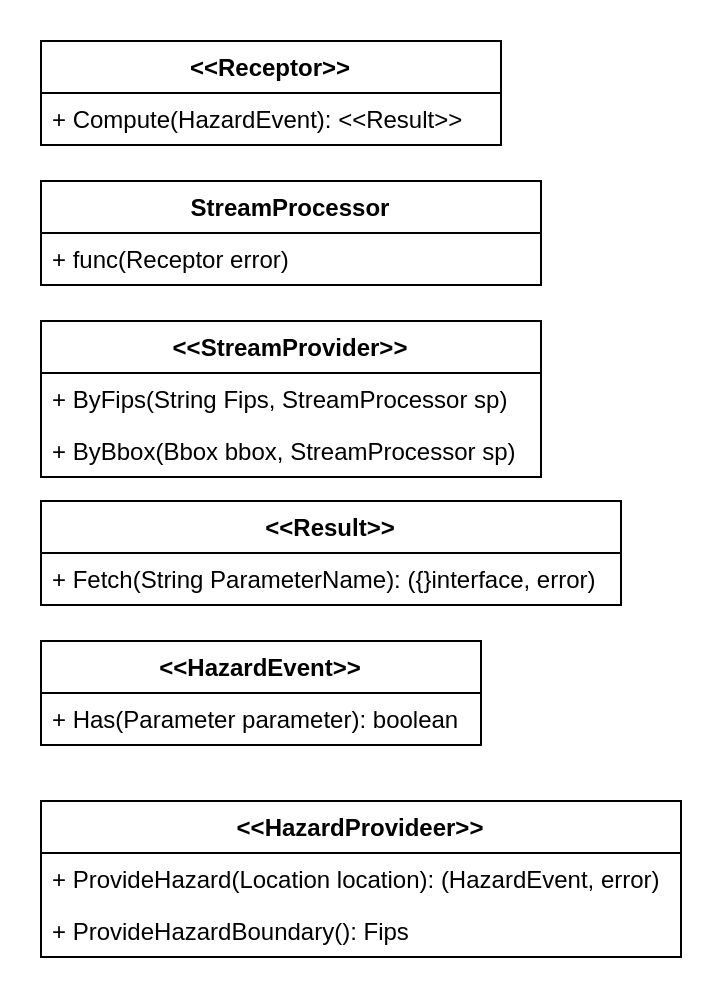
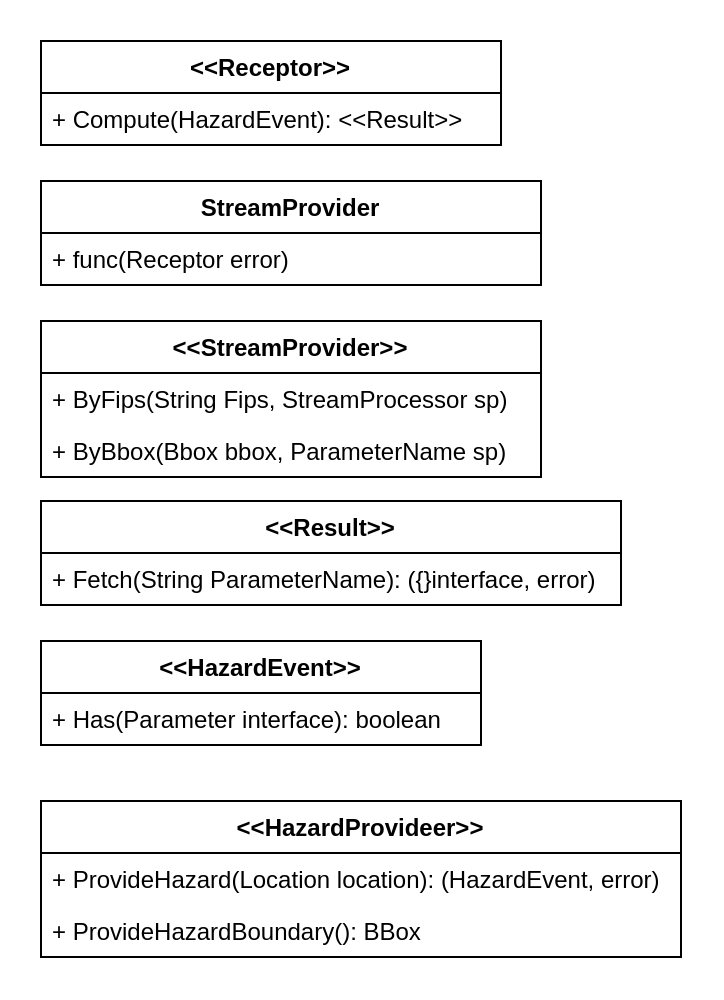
node "StreamProcessor": label "StreamProcessor" -> "StreamProvider"
node "+ ByBbox(Bbox bbox, StreamProcessor sp)": label "+ ByBbox(Bbox bbox, StreamProcessor sp)" -> "+ ByBbox(Bbox bbox, ParameterName sp)"
node "+ Has(Parameter parameter): boolean": label "+ Has(Parameter parameter): boolean" -> "+ Has(Parameter interface): boolean"
node "+ ProvideHazardBoundary(): Fips": label "+ ProvideHazardBoundary(): Fips" -> "+ ProvideHazardBoundary(): BBox"
